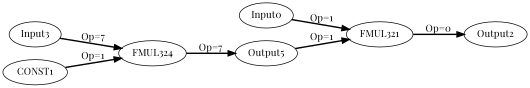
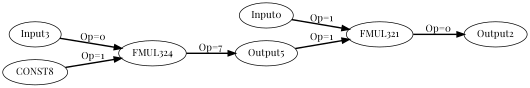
edge "Input3" -> "FMUL324": label "Op=7" -> "Op=0"
node "CONST1": label "CONST1" -> "CONST8"
